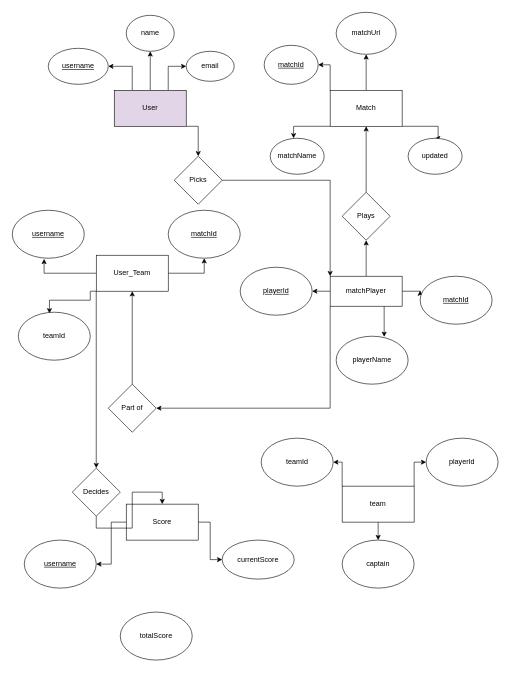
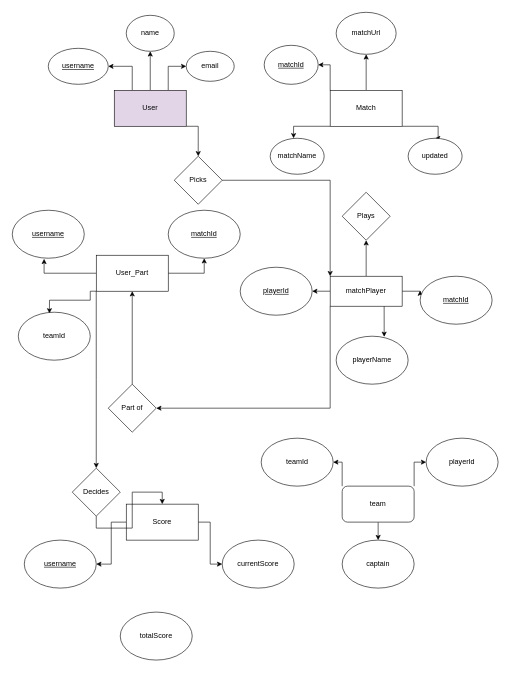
edge "Plays" -> "Match": removed
node "User_Team": label "User_Team" -> "User_Part"
node "team": shape rectangle -> rounded rectangle
node "currentScore": size 72x39 -> 72x48
